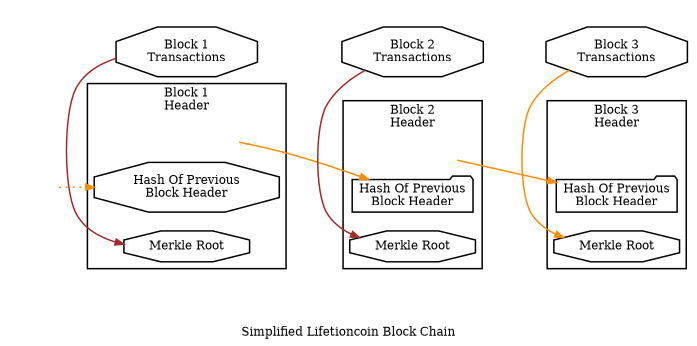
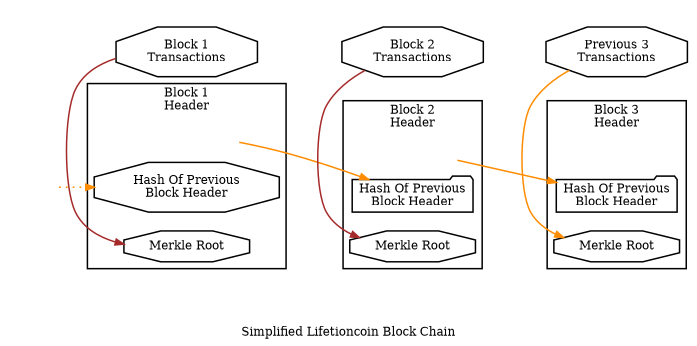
node "Block 3 Transactions": label "Block 3 Transactions" -> "Previous 3 Transactions"
